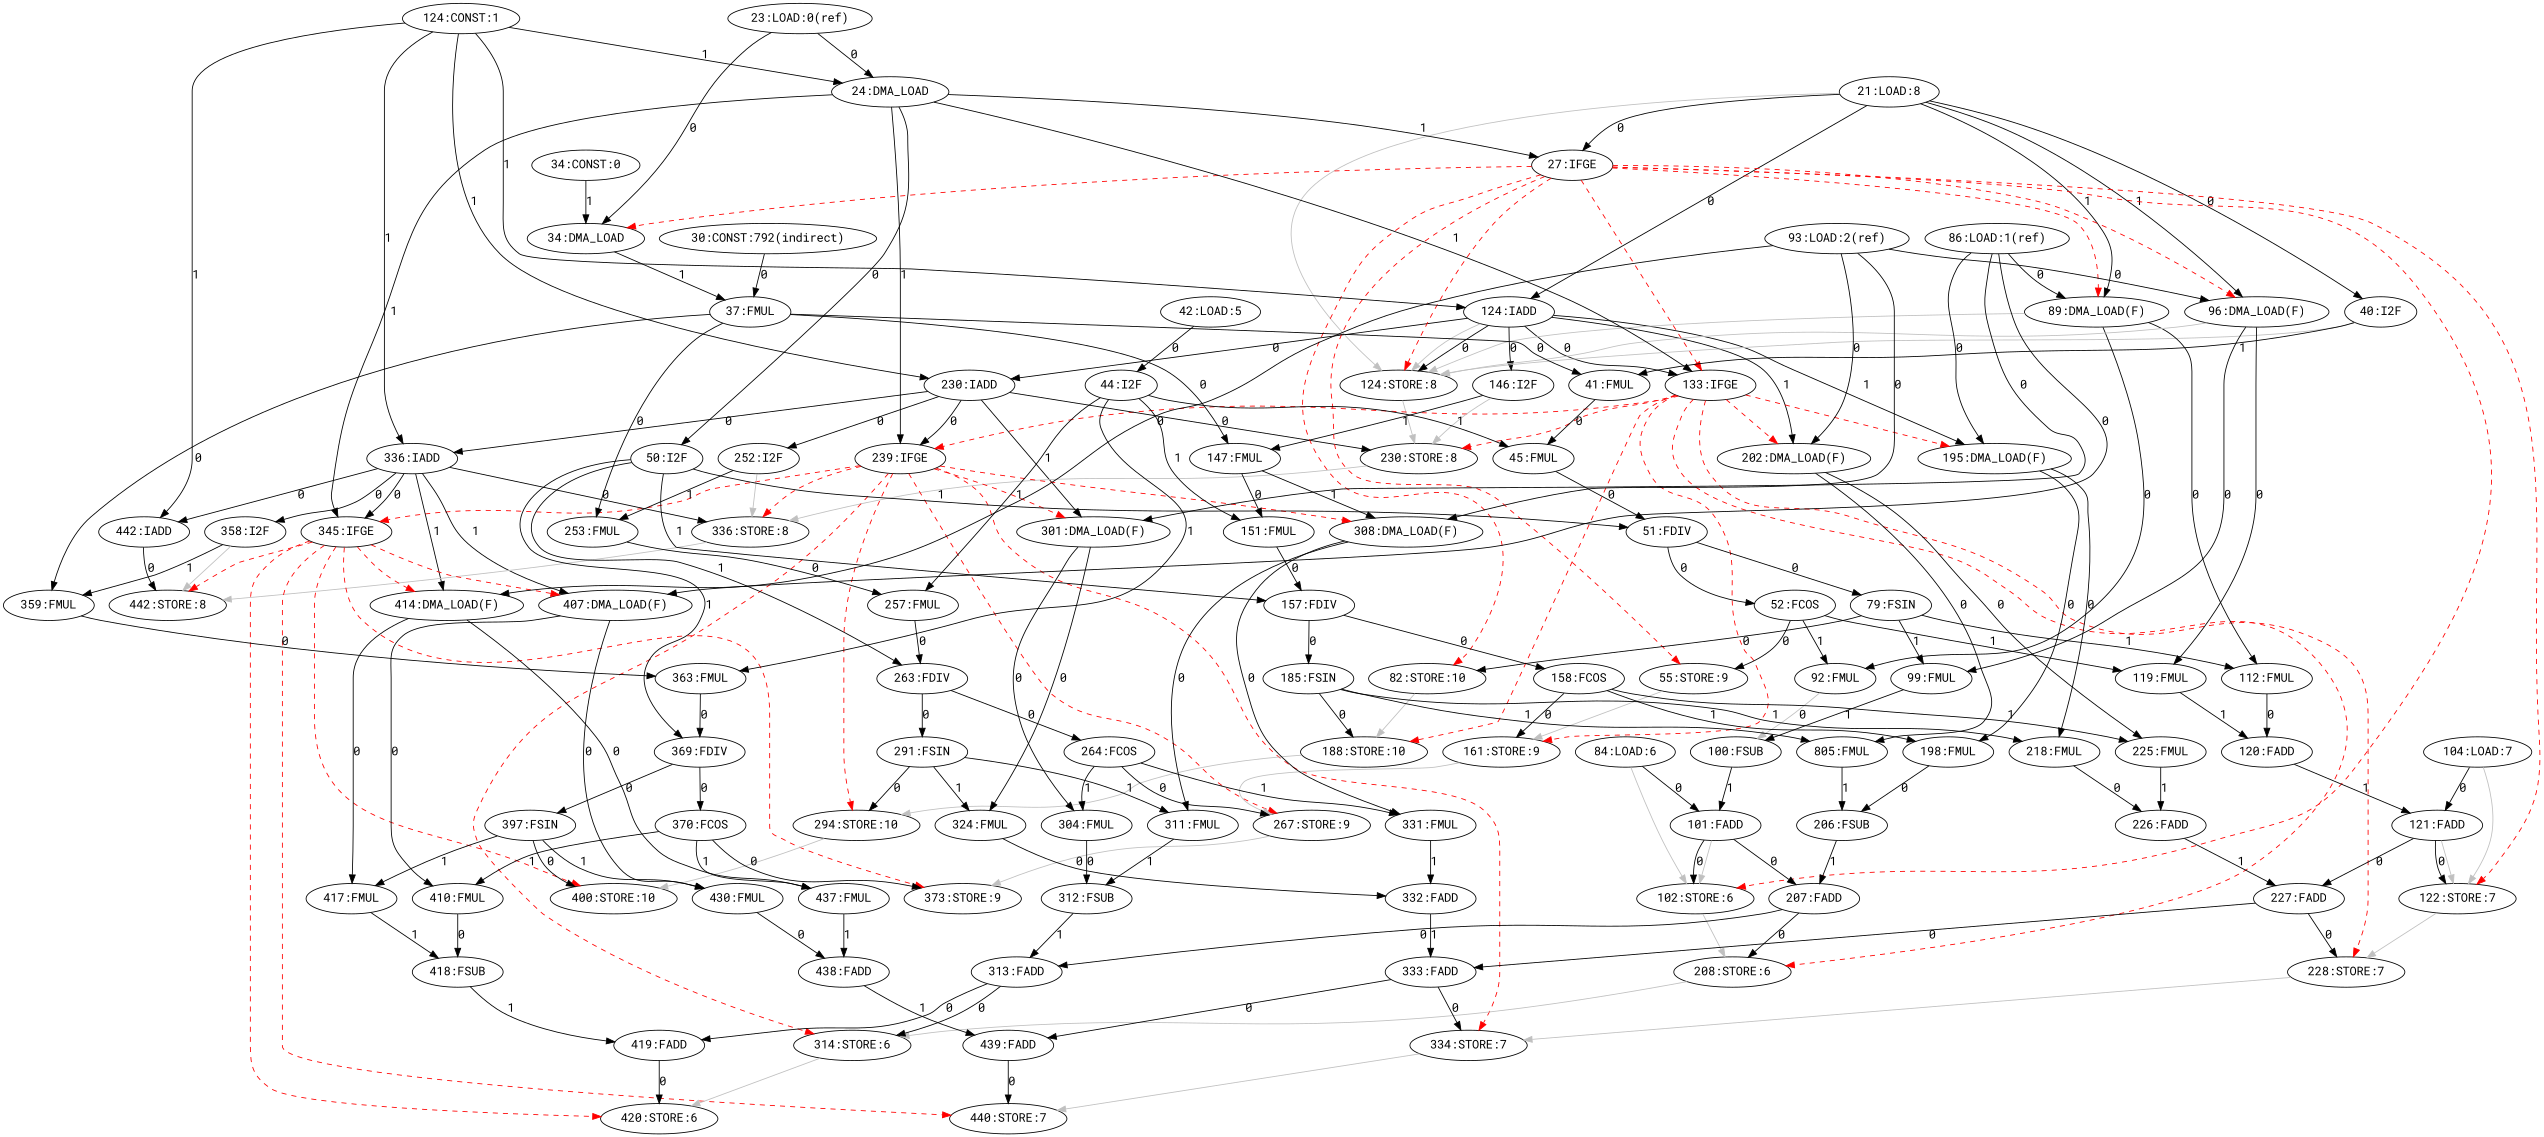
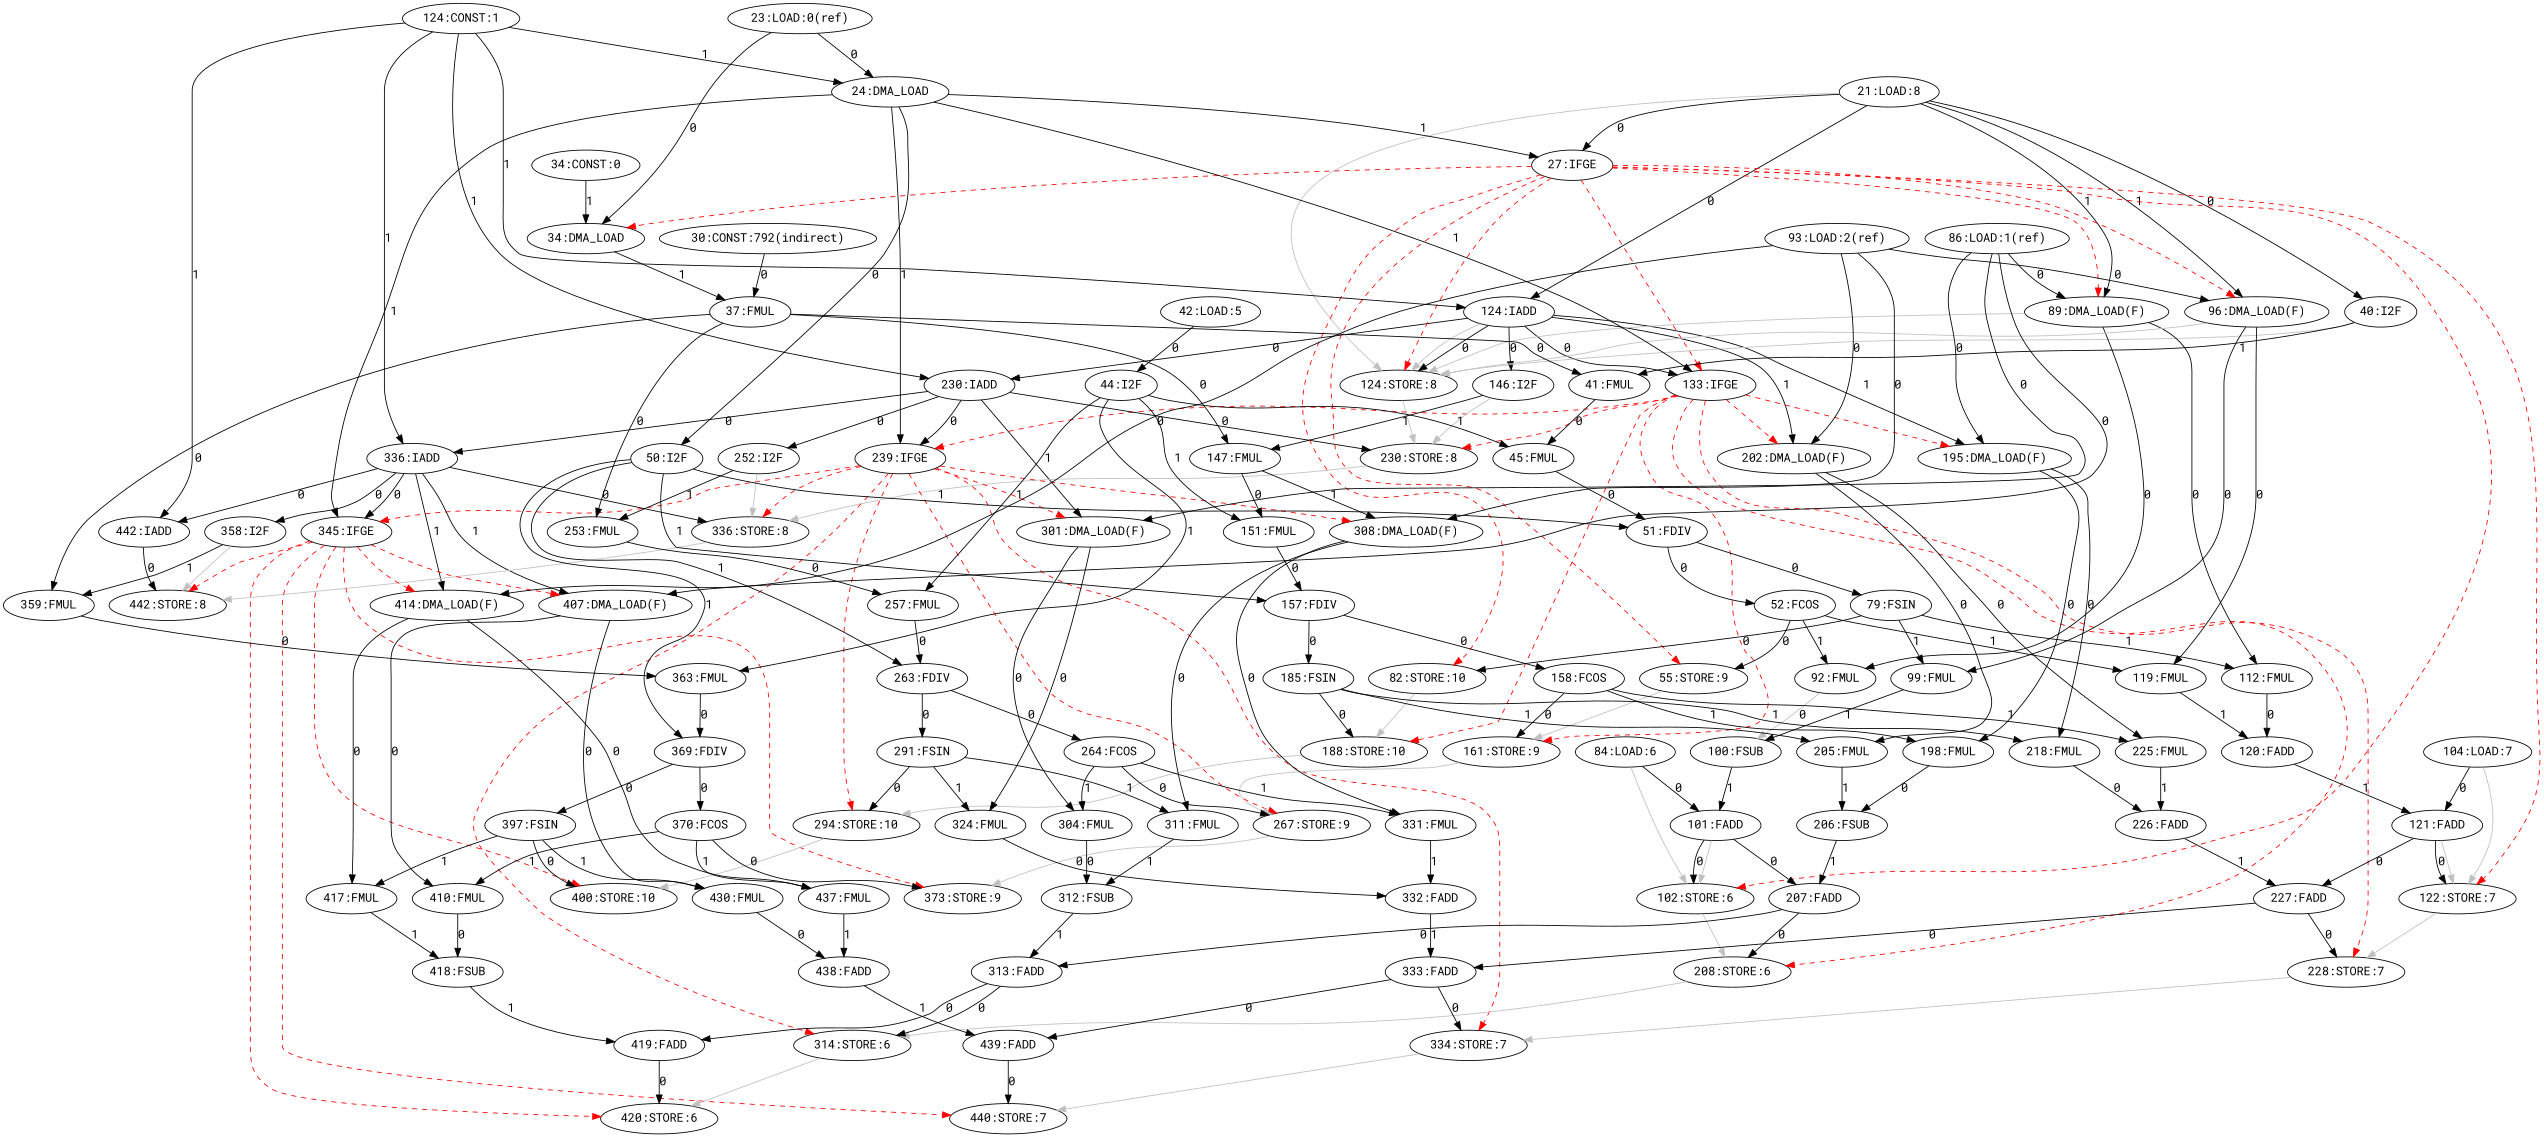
node "805:FMUL": label "805:FMUL" -> "205:FMUL"
